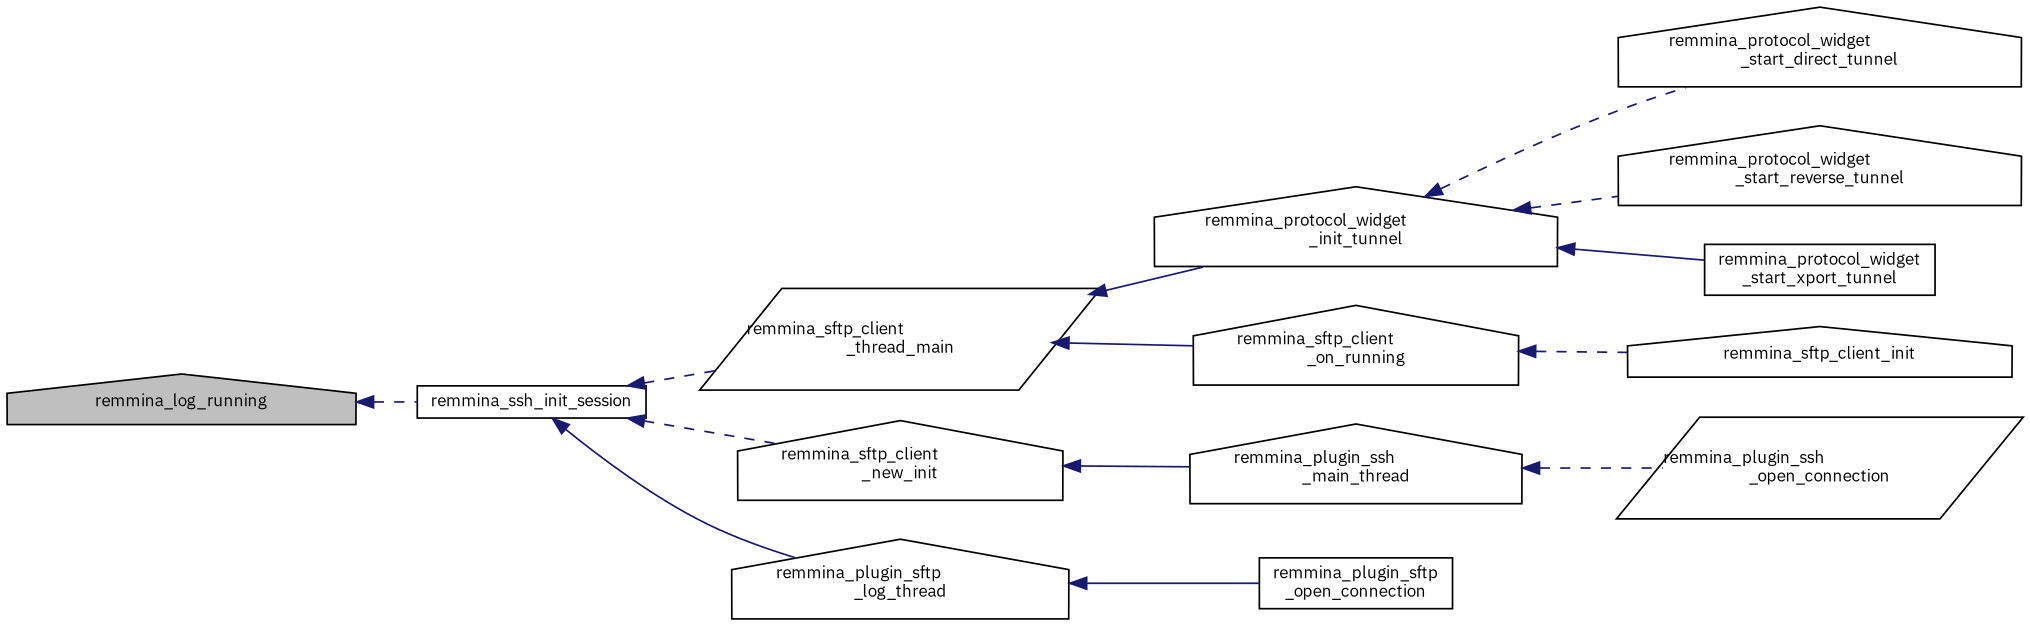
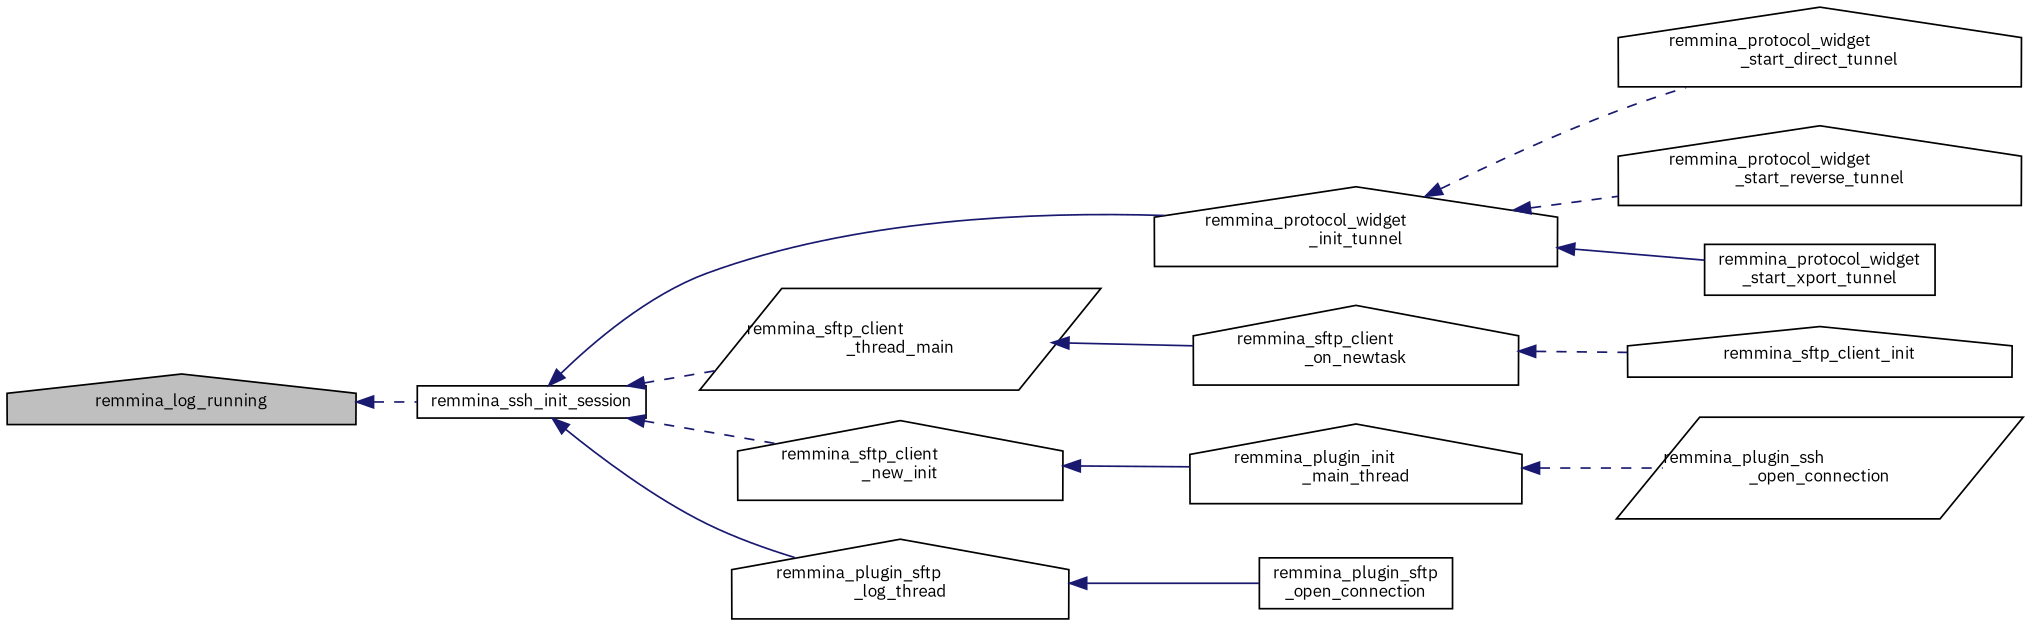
edge "remmina_protocol_widget _init_tunnel" -> "remmina_sftp_client _thread_main": now "remmina_protocol_widget _init_tunnel" -> "remmina_ssh_init_session"
node "remmina_sftp_client _on_running": label "remmina_sftp_client _on_running" -> "remmina_sftp_client _on_newtask"
node "remmina_plugin_ssh _main_thread": label "remmina_plugin_ssh _main_thread" -> "remmina_plugin_init _main_thread"
